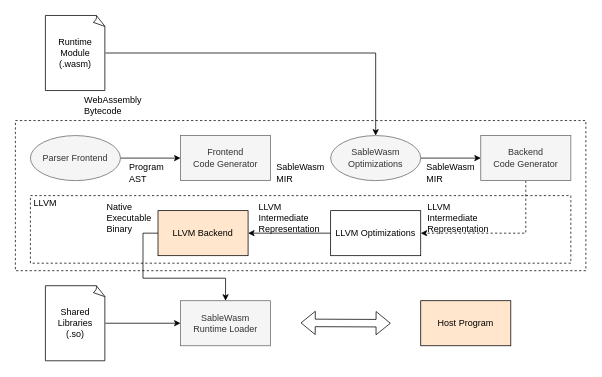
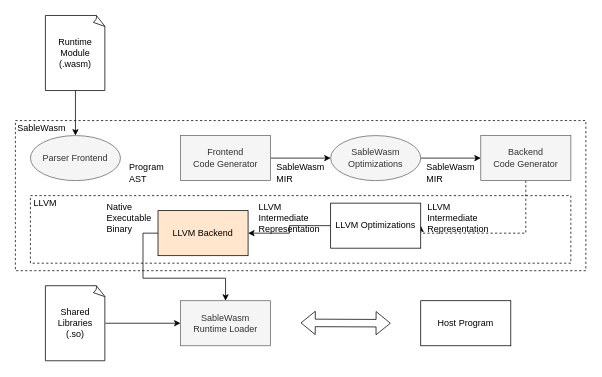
edge "Runtime Module (.wasm)" -> "SableWasm Optimizations": now "Runtime Module (.wasm)" -> "Parser Frontend"
node "WebAssembly Bytecode": removed
node "SableWasm": added
edge "Parser Frontend" -> "Frontend Code Generator": removed
edge "Frontend Code Generator" -> "SableWasm Optimizations": added
node "LLVM Optimizations": moved (375, 233) -> (375, 225)
node "Host Program": fillcolor #ffe6cc -> #ffffff
